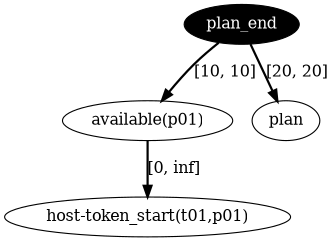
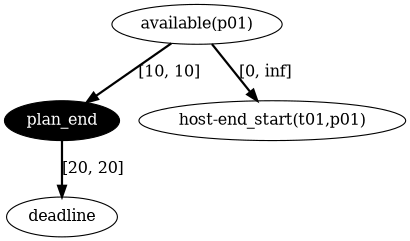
edge "plan_end" -> "available(p01)": reversed
node "plan": label "plan" -> "deadline"
node "host-token_start(t01,p01)": label "host-token_start(t01,p01)" -> "host-end_start(t01,p01)"
